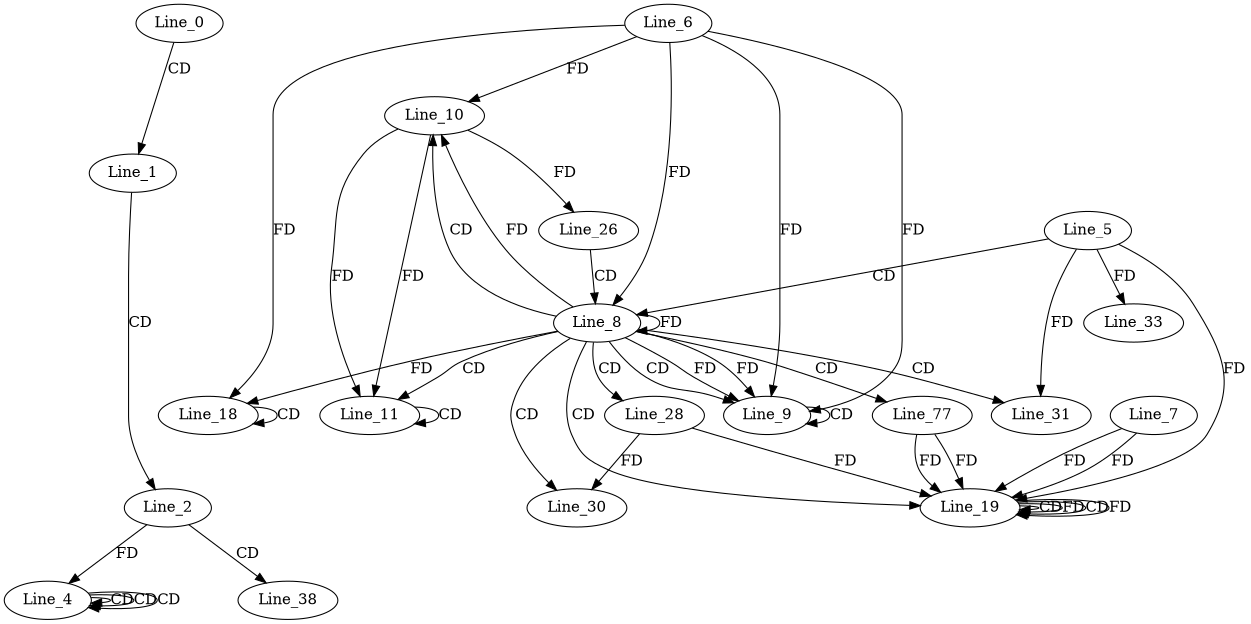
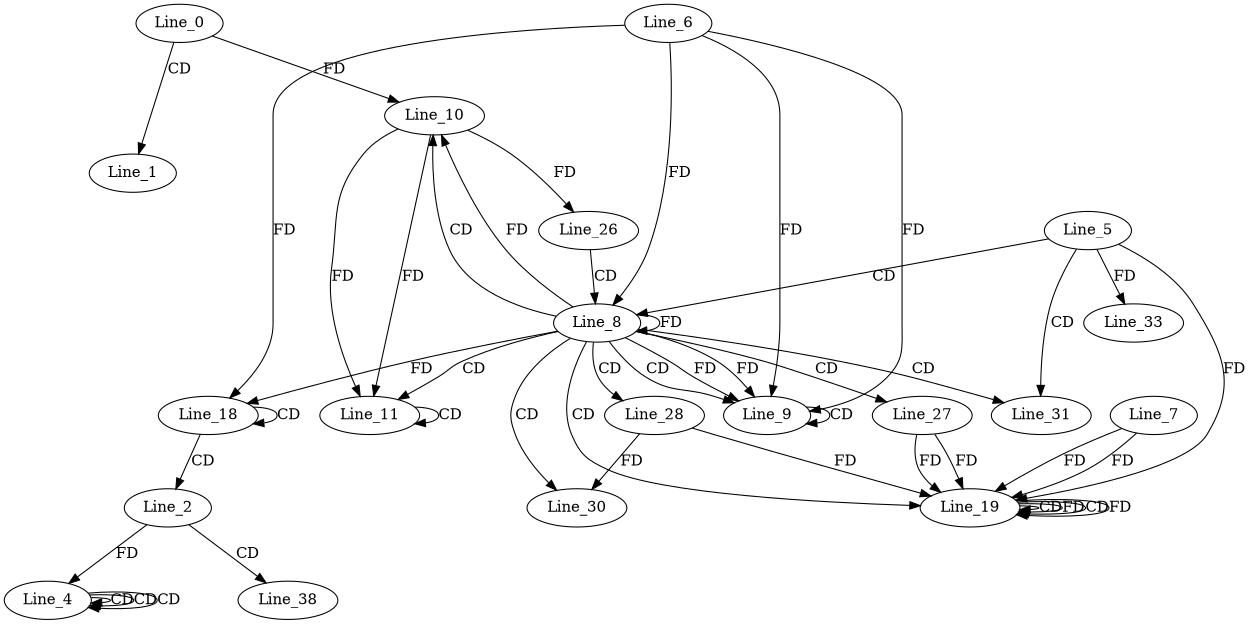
edge "Line_6" -> "Line_10": now "Line_0" -> "Line_10"
edge "Line_5" -> "Line_31": label "FD" -> "CD"
edge "Line_1" -> "Line_2": now "Line_18" -> "Line_2"
node "Line_77": label "Line_77" -> "Line_27"
